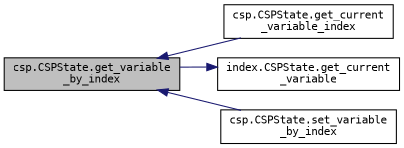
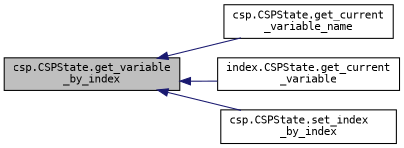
node "csp.CSPState.get_current _variable_index": label "csp.CSPState.get_current _variable_index" -> "csp.CSPState.get_current _variable_name"
edge "csp.CSPState.get_variable _by_index" -> "index.CSPState.get_current _variable": reversed
node "csp.CSPState.set_variable _by_index": label "csp.CSPState.set_variable _by_index" -> "csp.CSPState.set_index _by_index"
